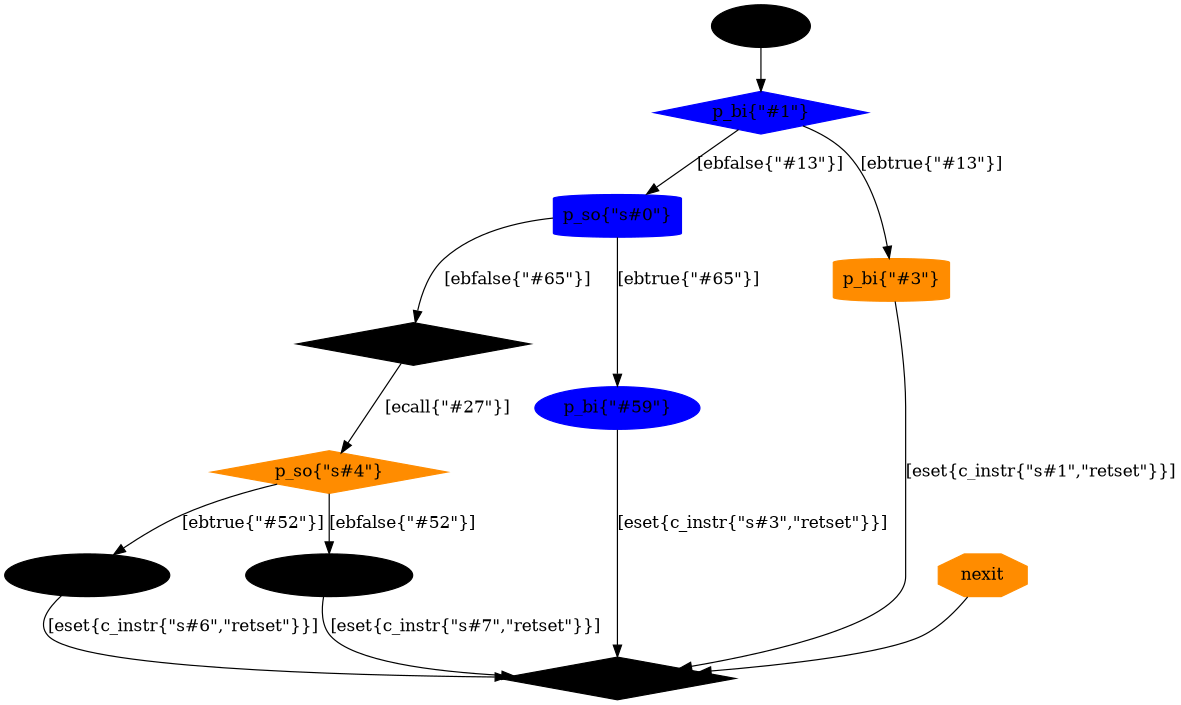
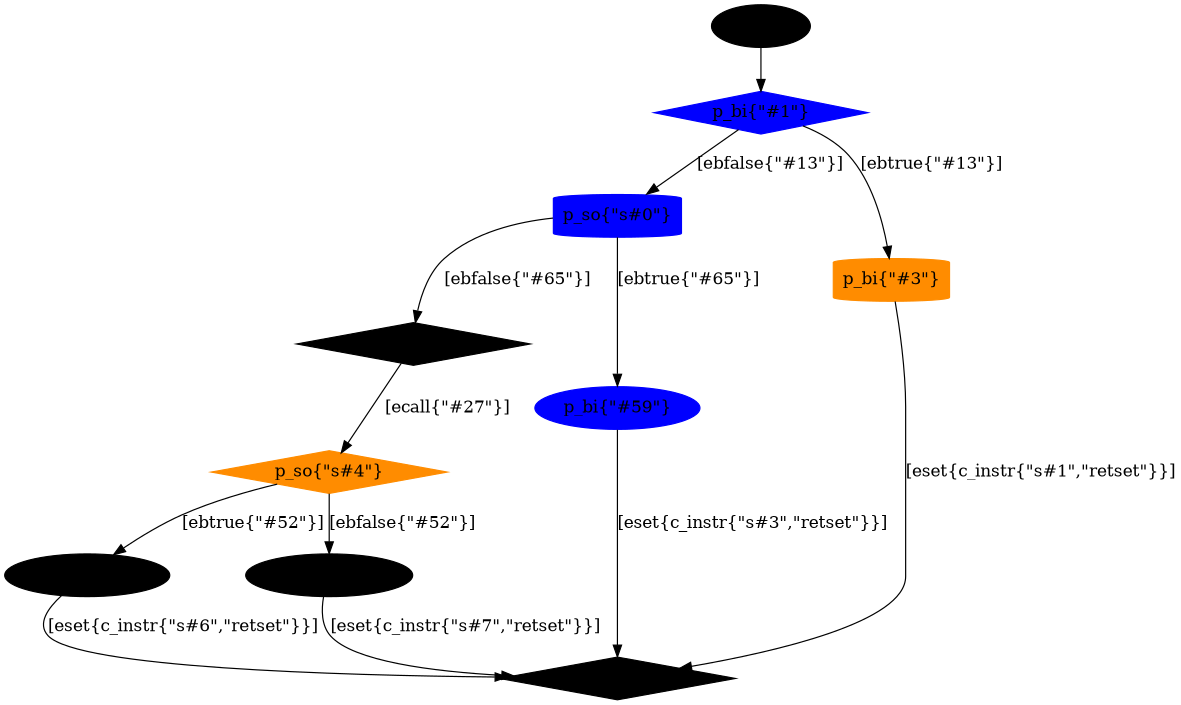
node "nexit": removed
